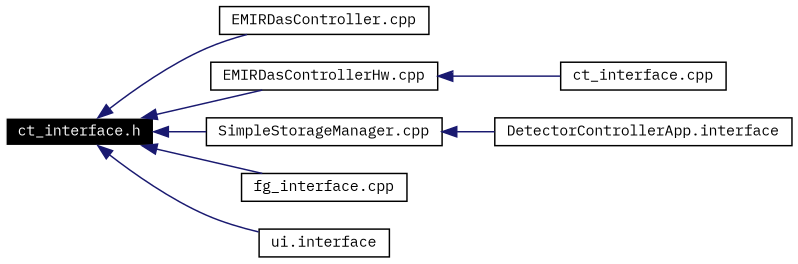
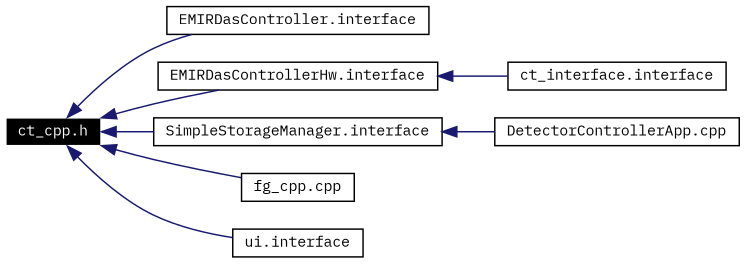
node "EMIRDasController.cpp": label "EMIRDasController.cpp" -> "EMIRDasController.interface"
node "EMIRDasControllerHw.cpp": label "EMIRDasControllerHw.cpp" -> "EMIRDasControllerHw.interface"
node "ct_interface.cpp": label "ct_interface.cpp" -> "ct_interface.interface"
node "ct_interface.h": label "ct_interface.h" -> "ct_cpp.h"
node "SimpleStorageManager.cpp": label "SimpleStorageManager.cpp" -> "SimpleStorageManager.interface"
node "DetectorControllerApp.interface": label "DetectorControllerApp.interface" -> "DetectorControllerApp.cpp"
node "fg_interface.cpp": label "fg_interface.cpp" -> "fg_cpp.cpp"
